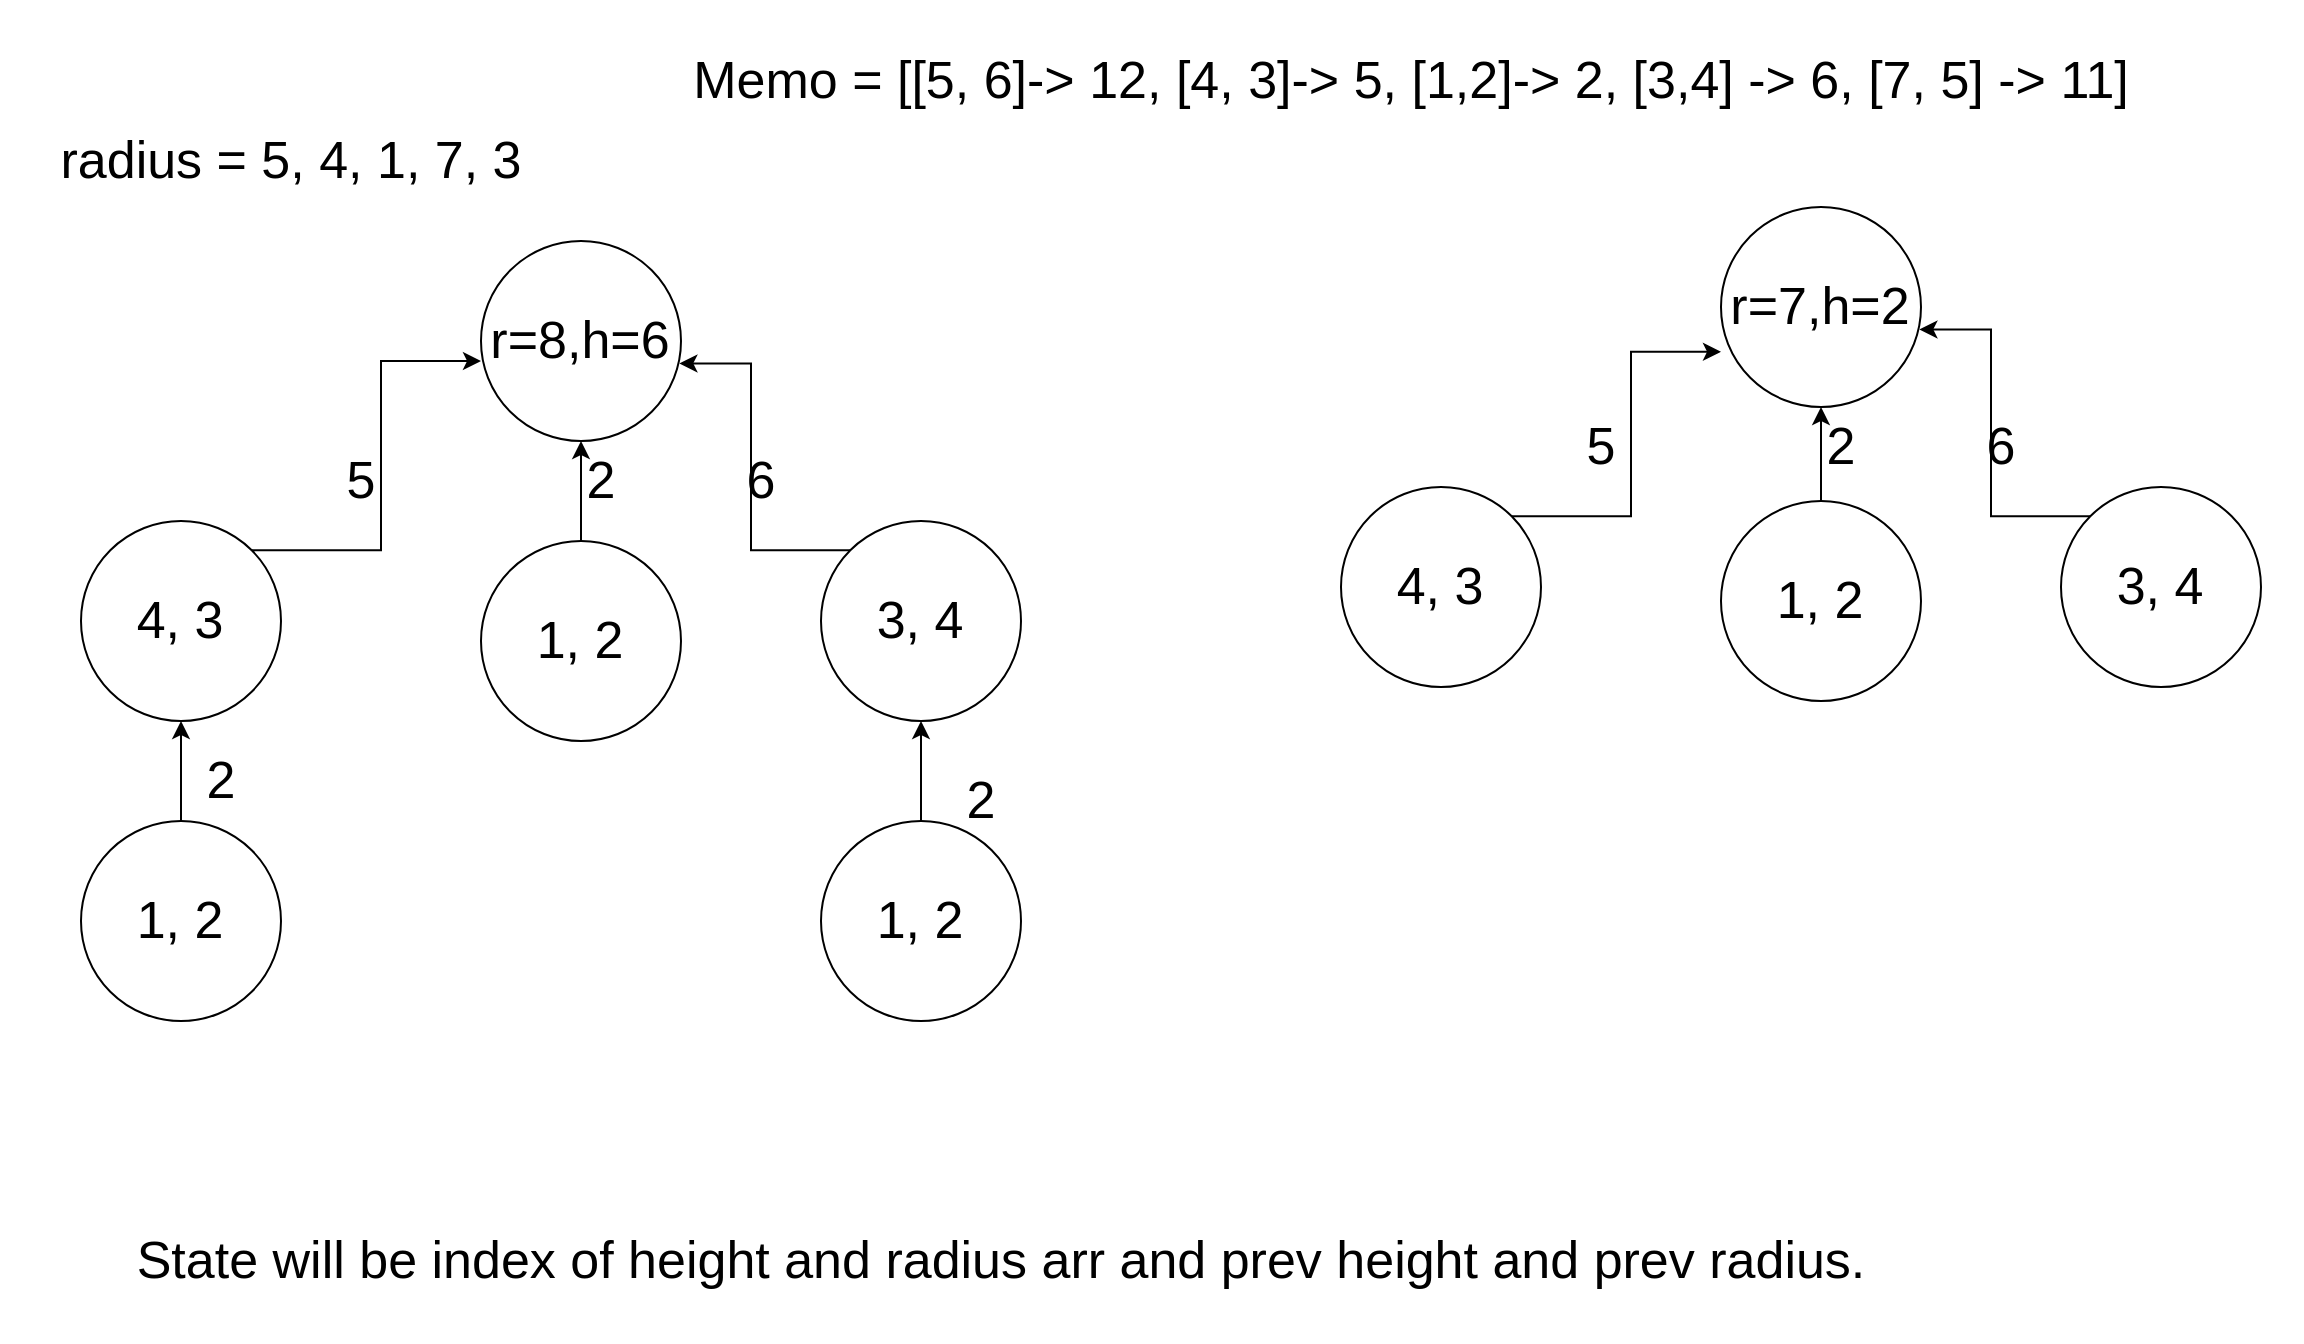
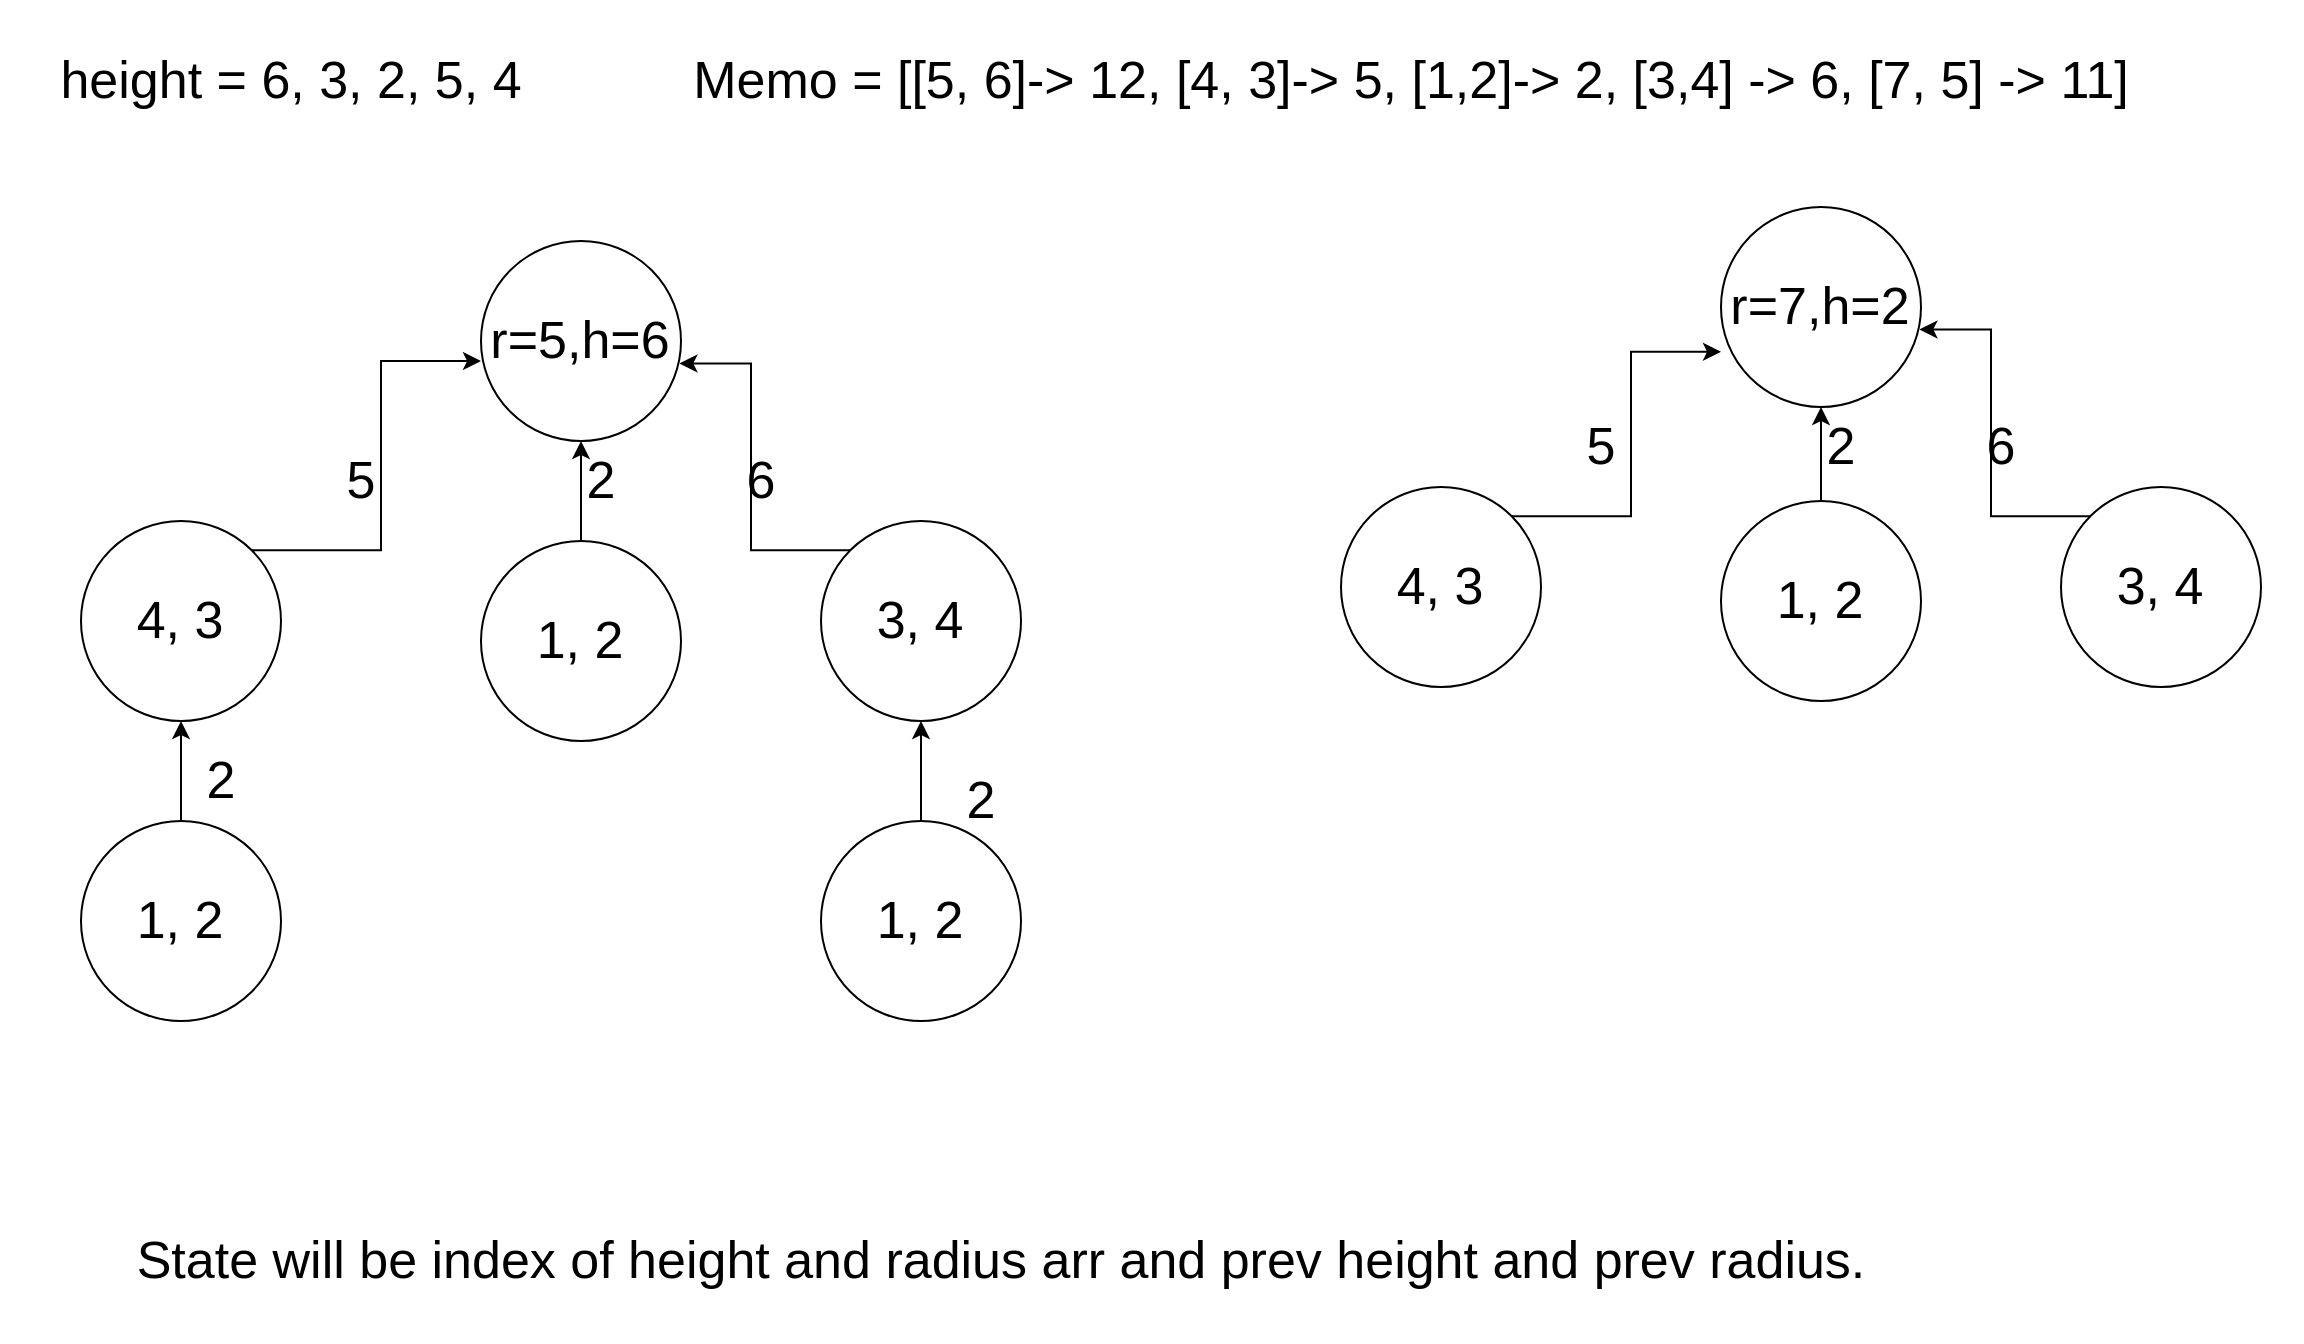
node "height = 6, 3, 2, 5, 4": added
node "radius = 5, 4, 1, 7, 3": removed
node "r=8,h=6": label "r=8,h=6" -> "r=5,h=6"
